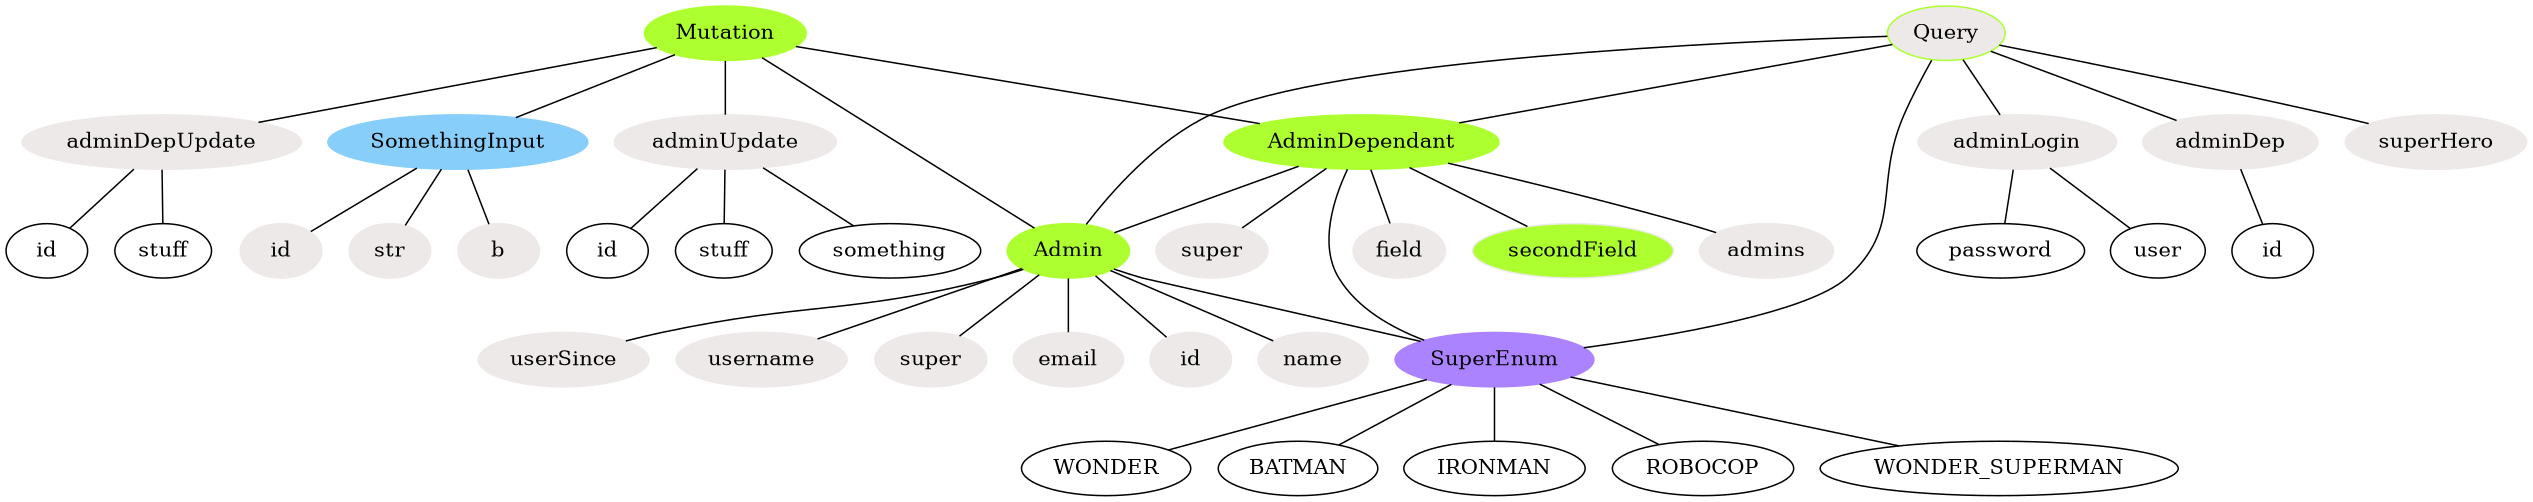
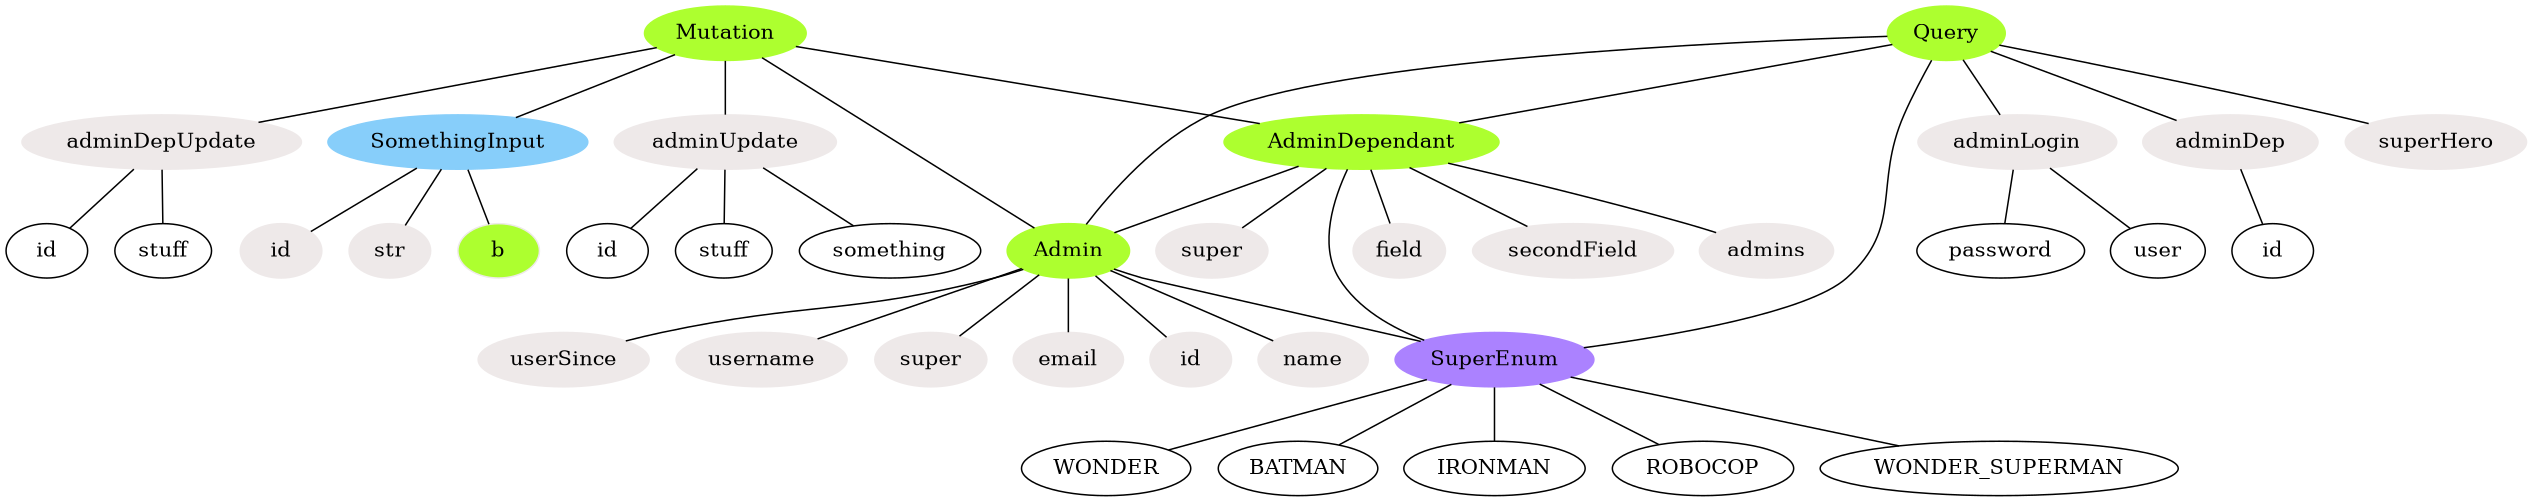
node "Query": fillcolor snow2 -> greenyellow
node "b": fillcolor snow2 -> greenyellow
node "secondField": fillcolor greenyellow -> snow2
